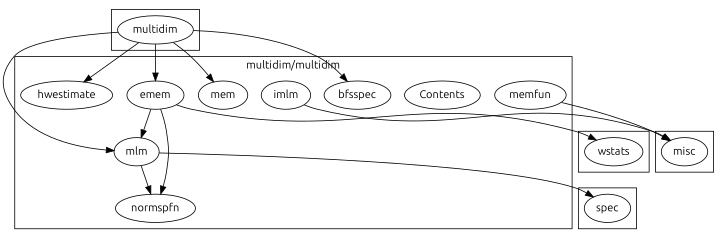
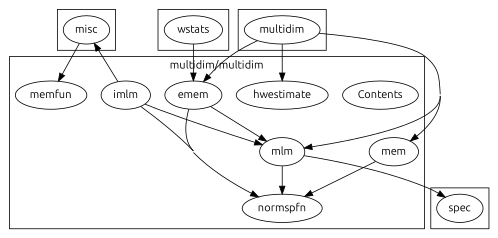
node "bfsspec": removed
edge "emem" -> "wstats": reversed
edge "memfun" -> "misc": reversed
edge "imlm" -> "mlm": added
edge "imlm" -> "normspfn": added
edge "mem" -> "normspfn": added
